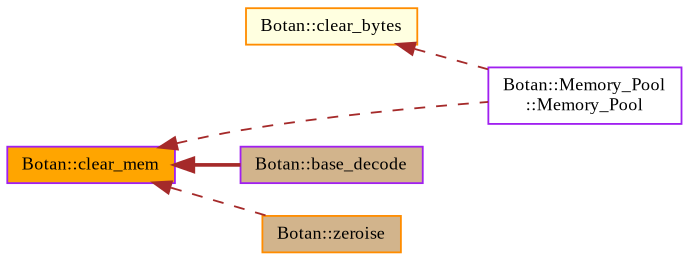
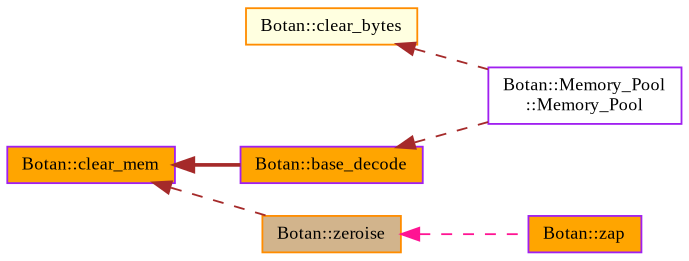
edge "Botan::Memory_Pool ::Memory_Pool" -> "Botan::clear_mem": now "Botan::Memory_Pool ::Memory_Pool" -> "Botan::base_decode"
node "Botan::base_decode": fillcolor tan -> orange
node "Botan::zap": added
